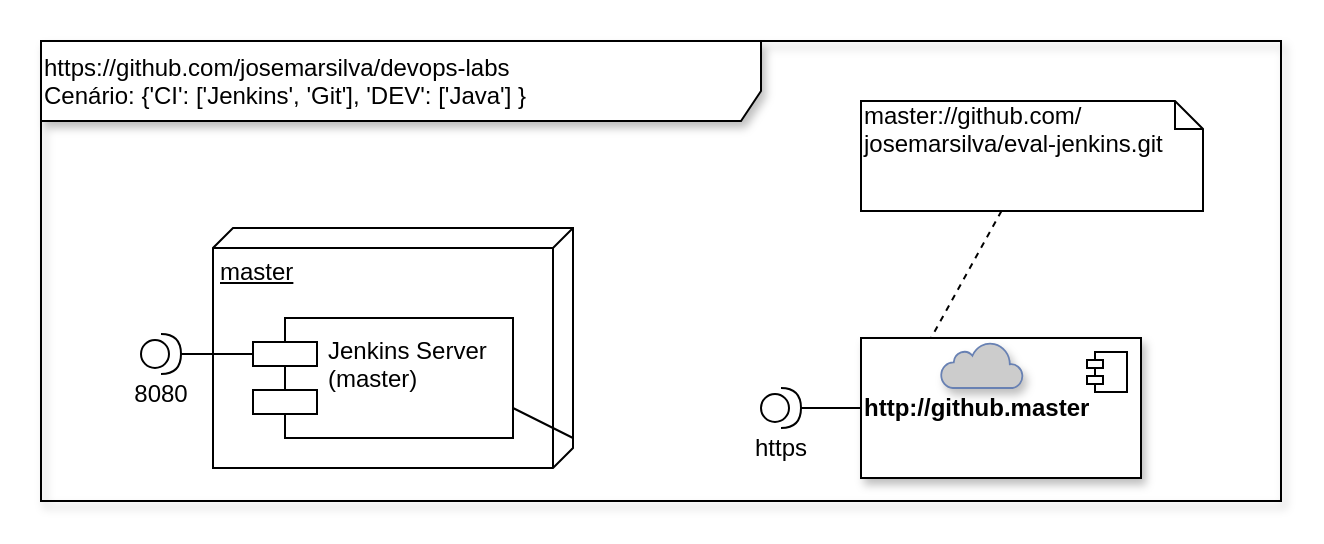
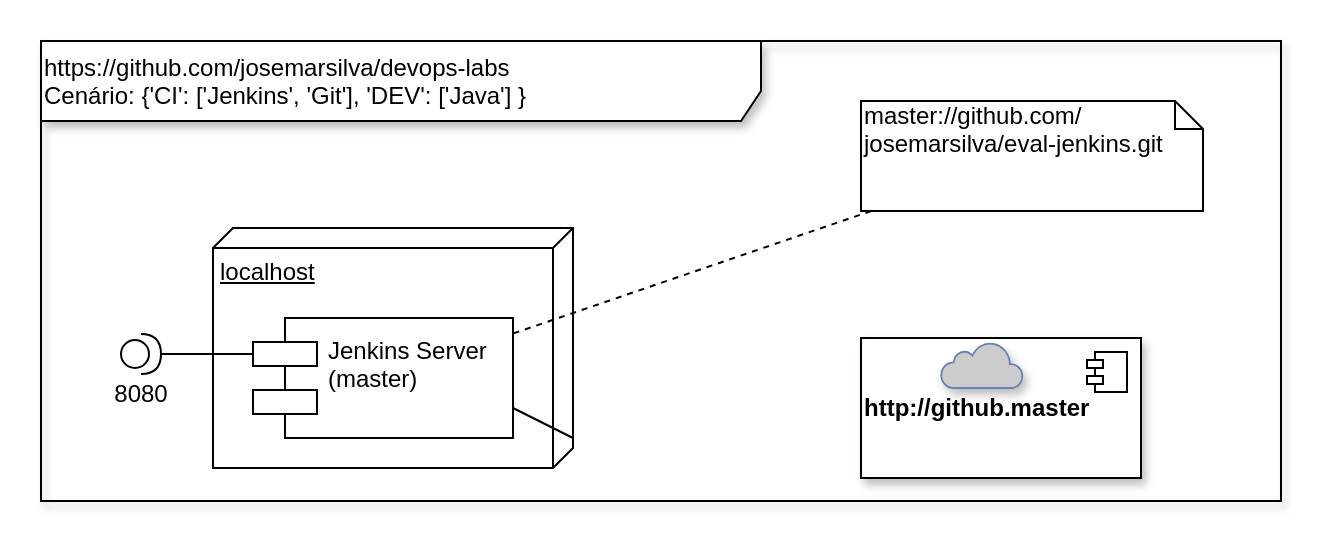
edge "master://github.com/ josemarsilva/eval-jenkins.git" -- "http://github.master": now "master://github.com/ josemarsilva/eval-jenkins.git" -- "Jenkins Server (master)"
node "master": label "master" -> "localhost"
node "8080": moved (161, 354) -> (141, 354)
node "https": removed
edge "https" -- "http://github.master": removed
